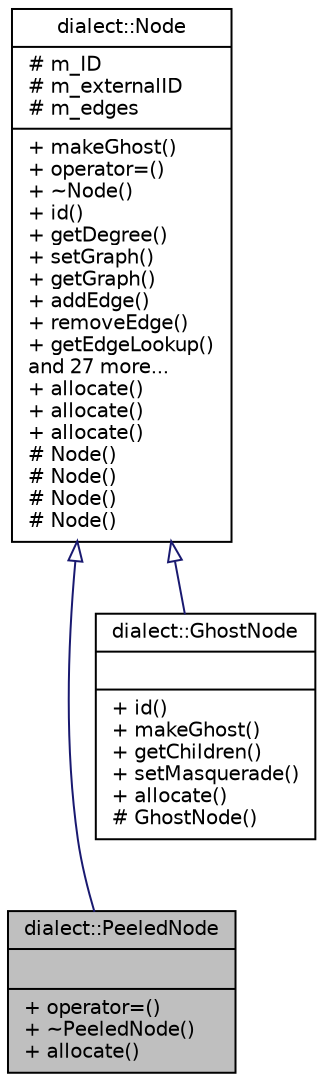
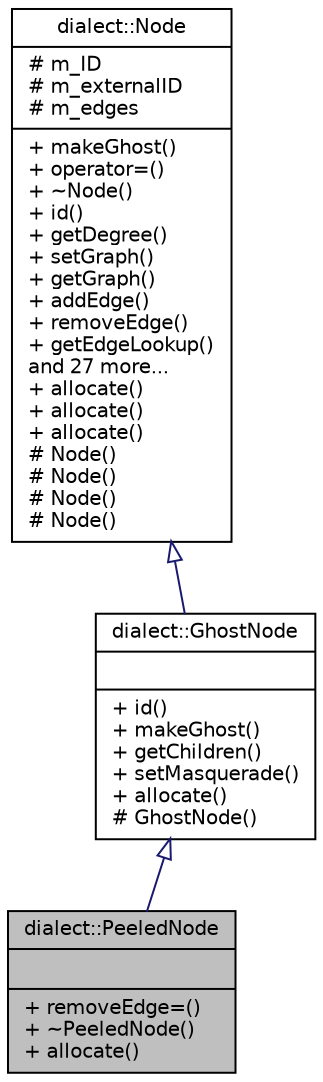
edge "dialect::PeeledNode" -> "dialect::Node": now "dialect::PeeledNode" -> "dialect::GhostNode"
node "dialect::PeeledNode": text "+ operator=()" -> "+ removeEdge=()"
